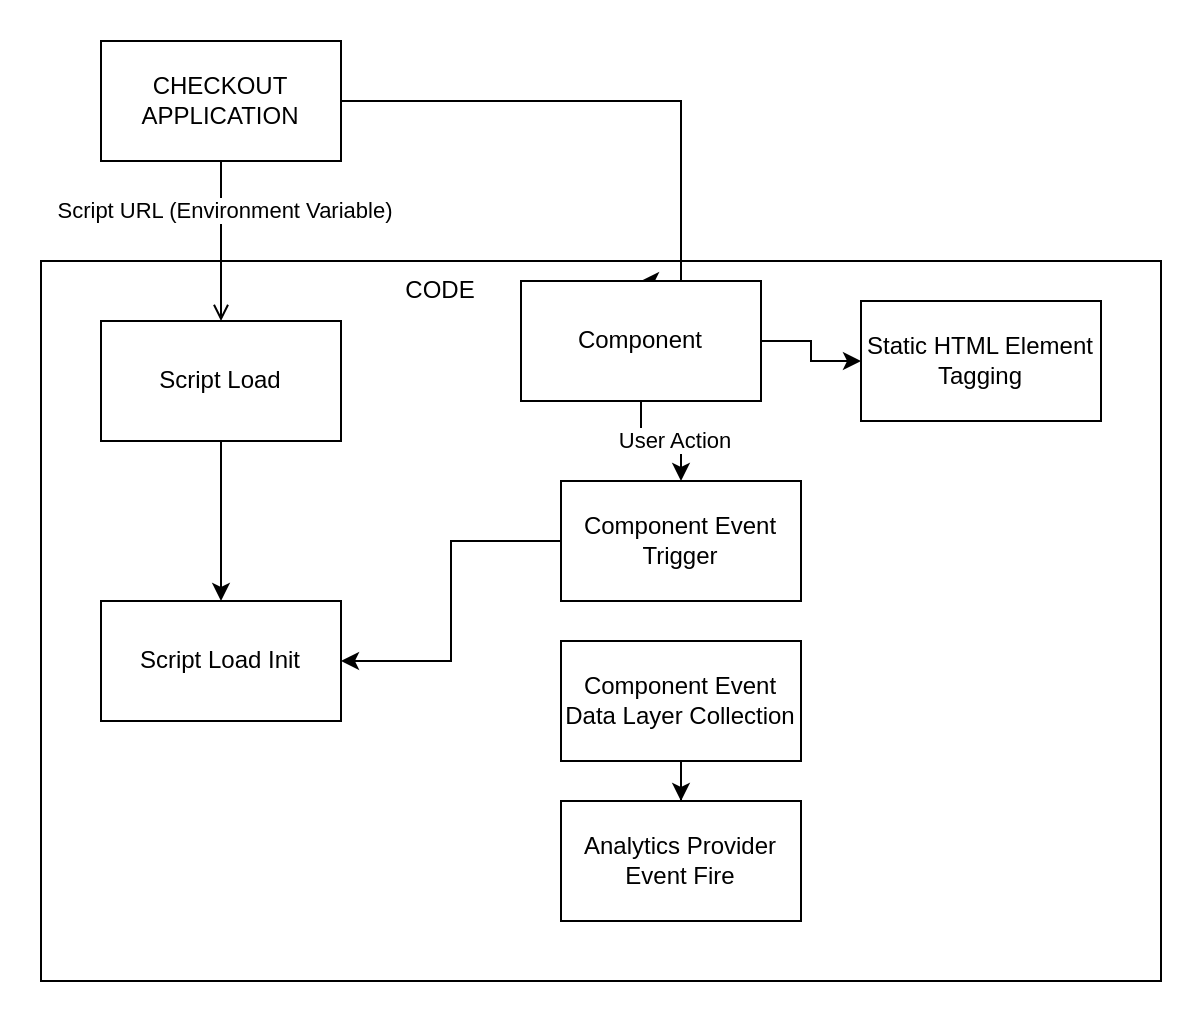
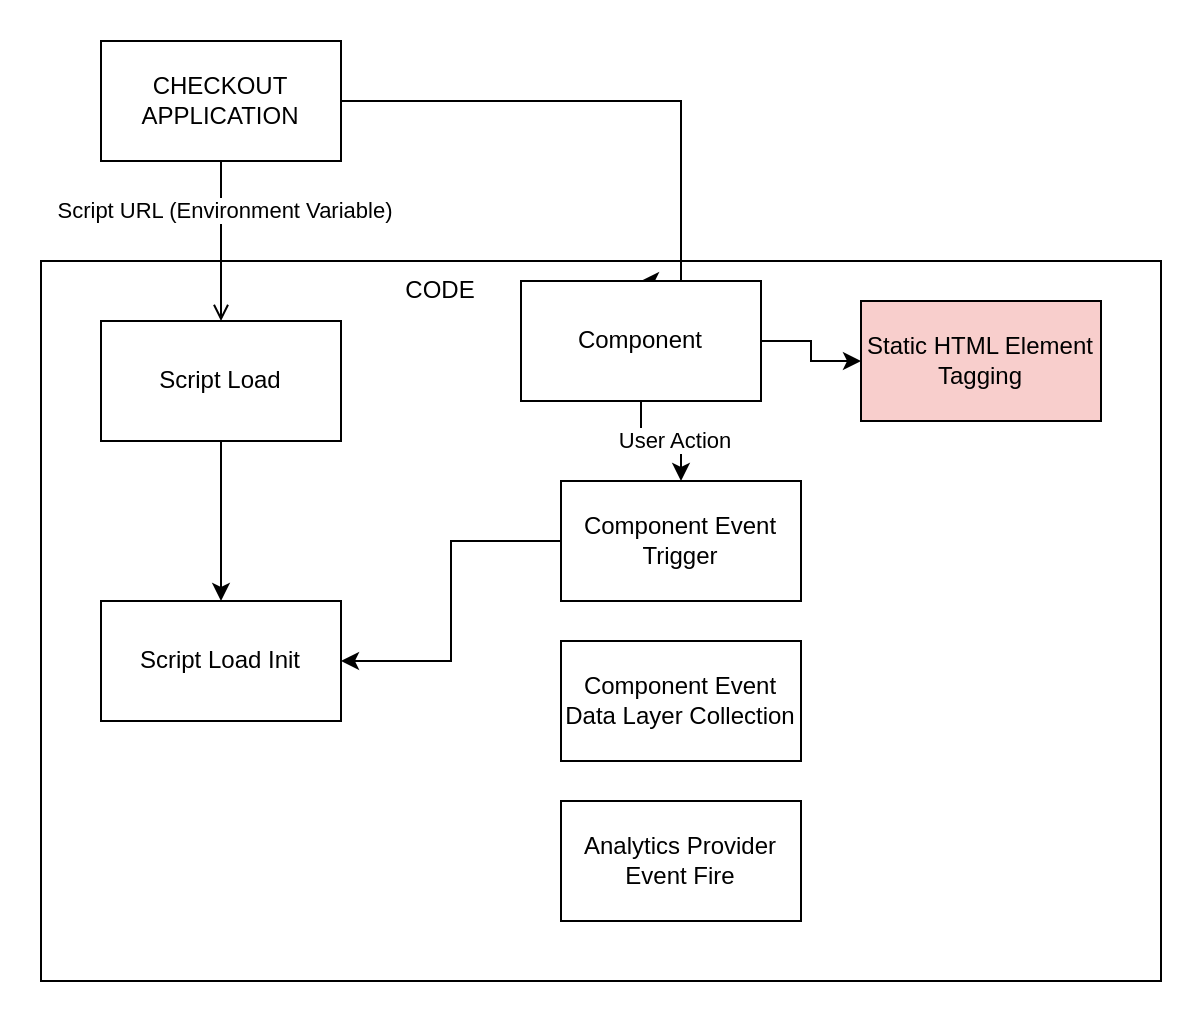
node "Static HTML Element Tagging": fillcolor #ffffff -> #f8cecc
edge "Component Event Data Layer Collection" -> "Analytics Provider Event Fire": removed
